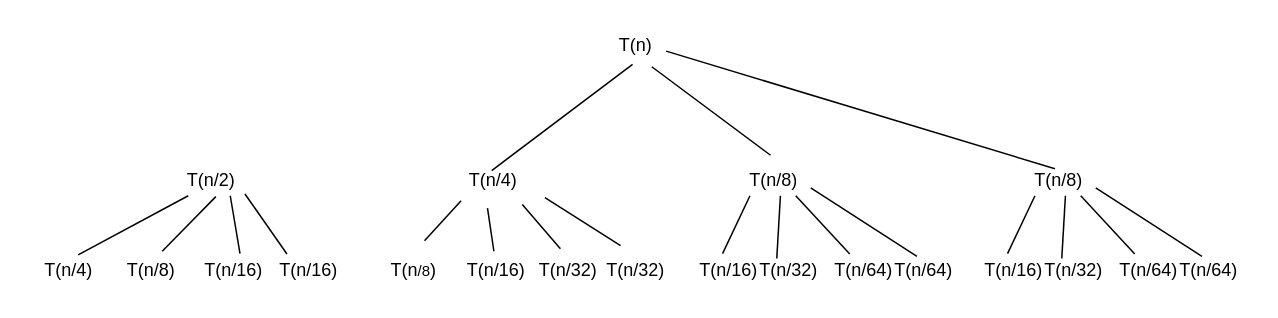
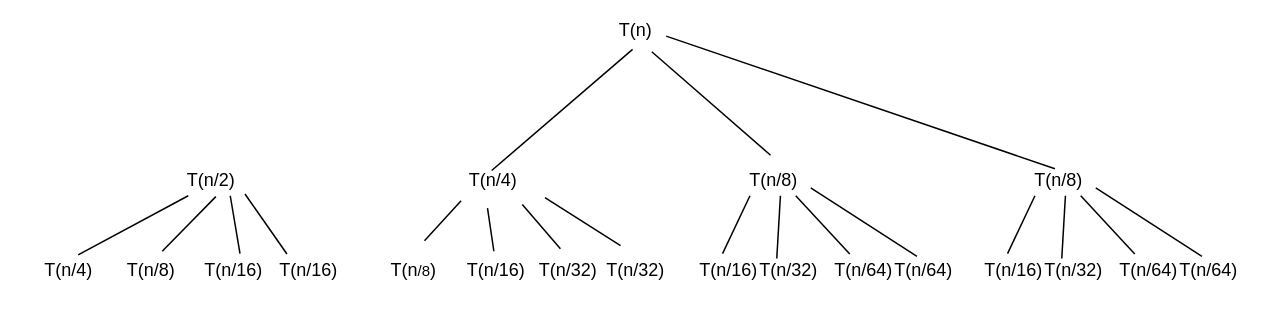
node "T(n)": moved (635, 46) -> (635, 31)
